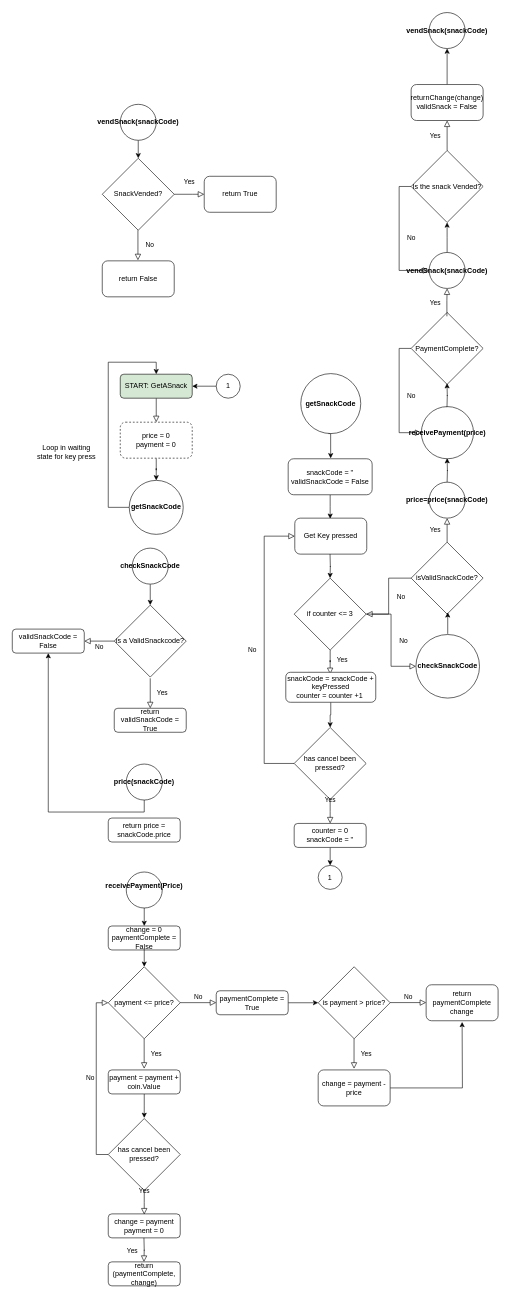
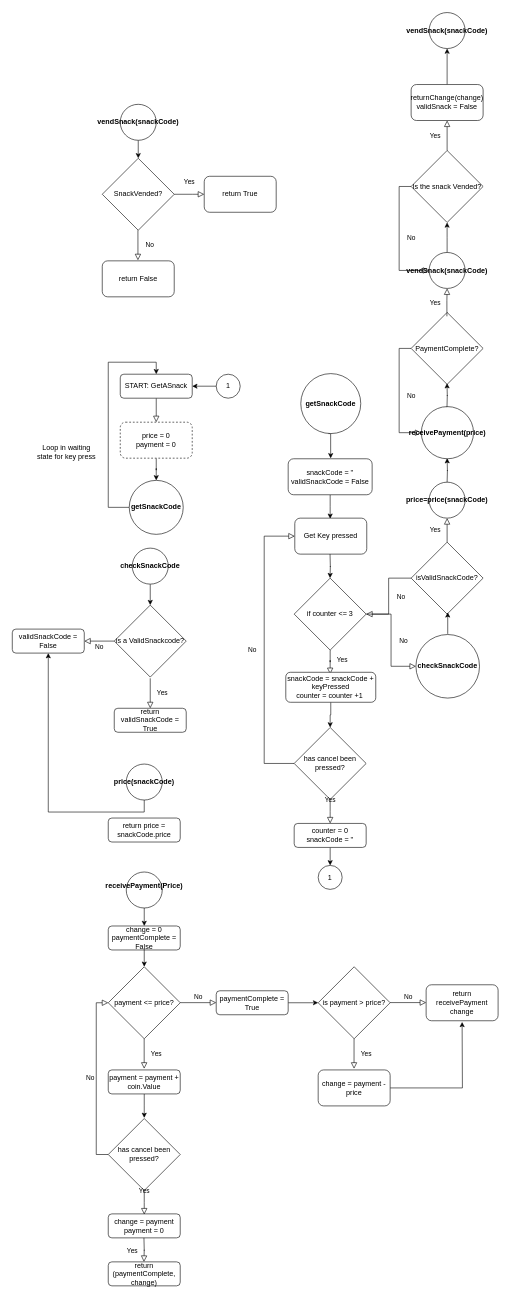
node "START: GetASnack": fillcolor #d5e8d4 -> #ffffff
node "return paymentComplete change": label "return paymentComplete change" -> "return receivePayment change"
